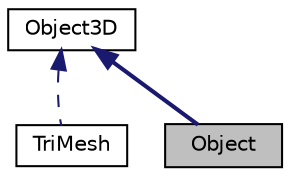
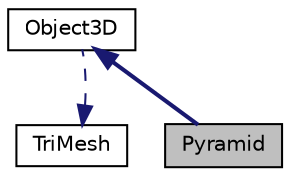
edge "TriMesh" -> "Object3D": reversed
node "Object": label "Object" -> "Pyramid"
